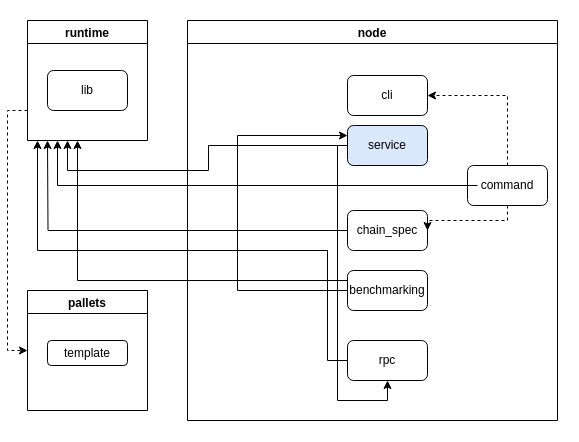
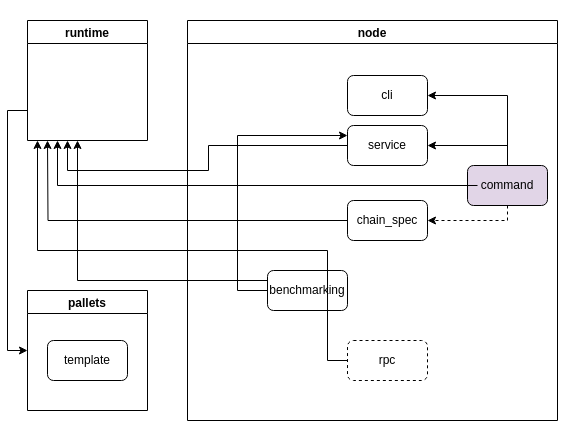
node "lib": removed
edge "command" -> "cli": style dashed -> solid
node "service": fillcolor #dae8fc -> #ffffff
edge "command" -> "service": added
node "command": fillcolor #ffffff -> #e1d5e7
edge "runtime" -> "pallets": style dashed -> solid
node "chain_spec": moved (388, 231) -> (388, 221)
node "benchmarking": moved (388, 291) -> (308, 291)
edge "service" -> "rpc": removed
node "template": size 80x25 -> 80x40
node "rpc": style solid -> dashed
